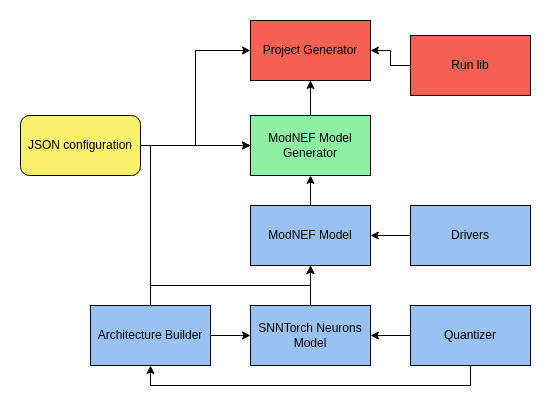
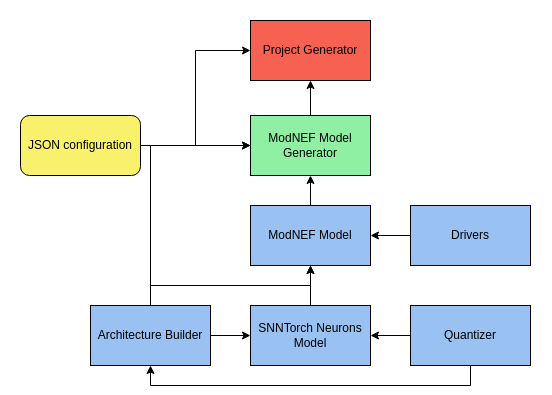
edge "Run lib" -> "Project Generator": removed
node "Run lib": removed
